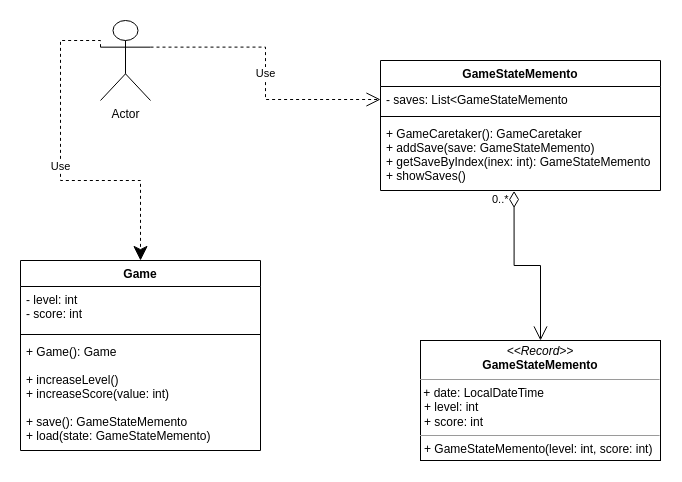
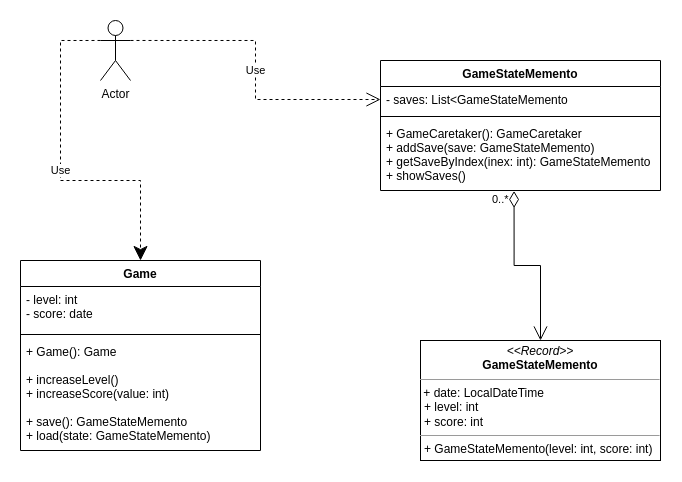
node "Actor": size 50x80 -> 30x60
node "- level: int - score: int": label "- level: int - score: int" -> "- level: int - score: date"
